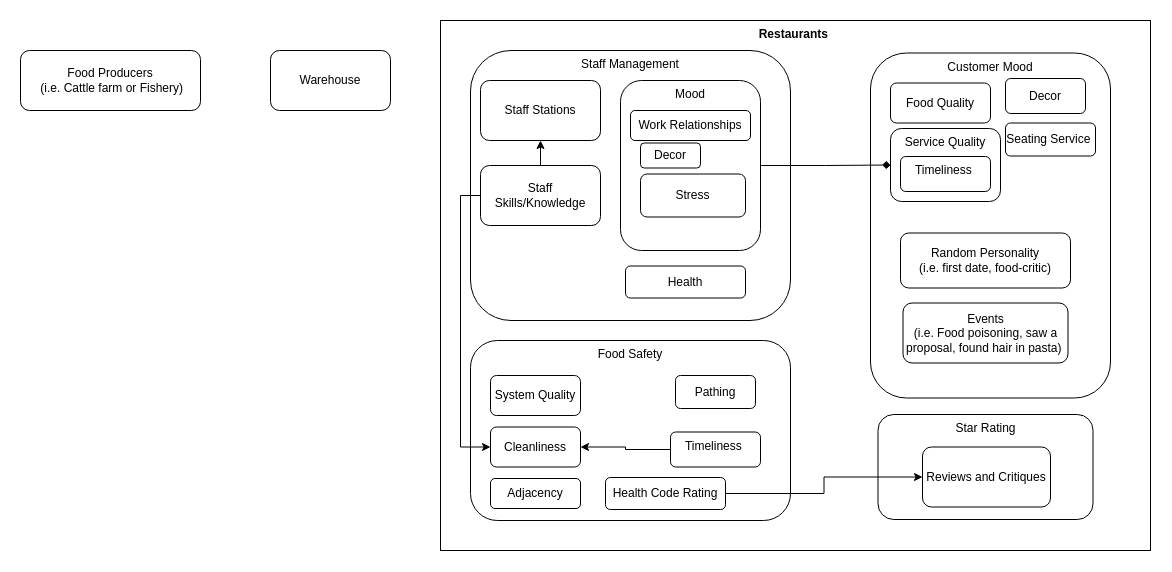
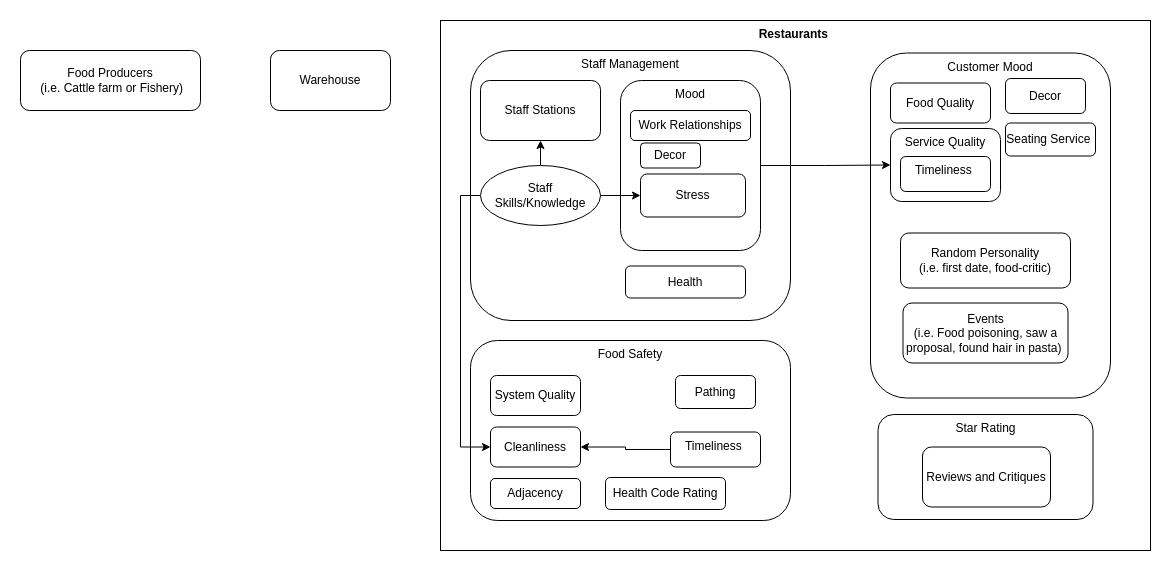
edge "Mood" -> "Service Quality": arrowhead diamond -> classic
node "Staff Skills/Knowledge": shape rounded rectangle -> ellipse
edge "Staff Skills/Knowledge" -> "Stress": added
edge "Health Code Rating" -> "Reviews and Critiques": removed
